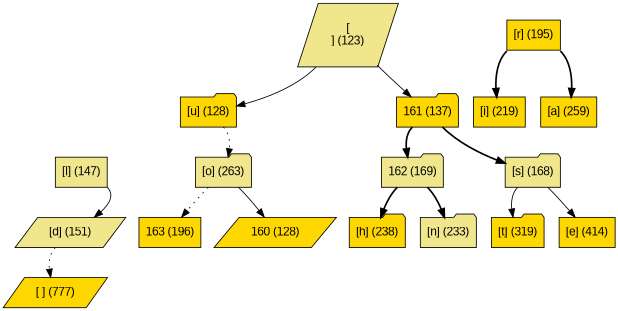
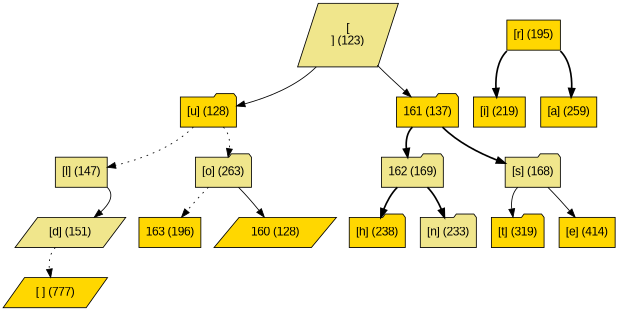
edge "[u] (128)" -> "[l] (147)": added
